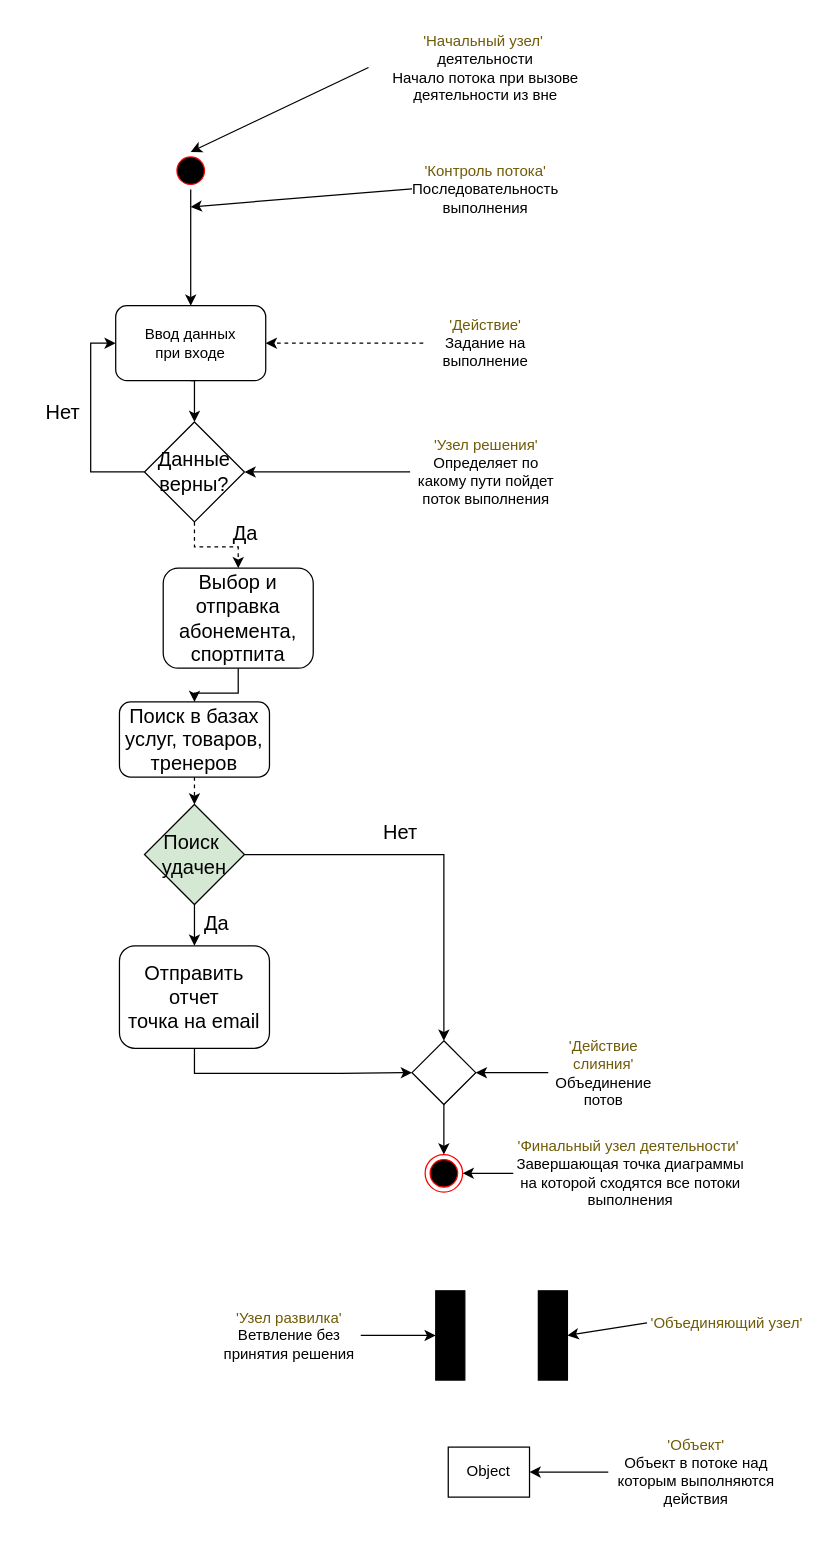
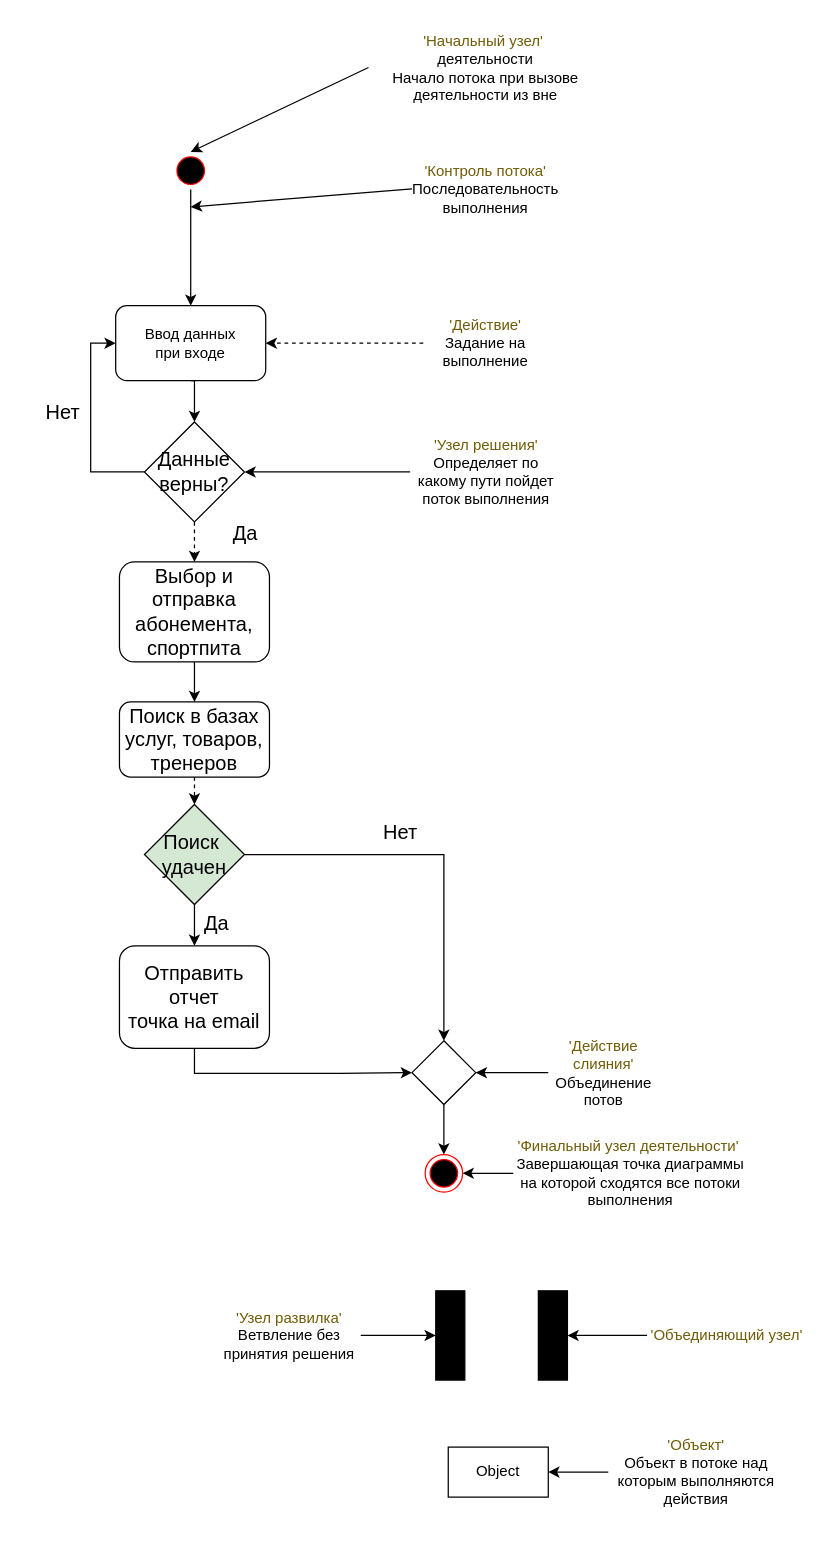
node "Выбор и отправка абонемента, спортпита": moved (238, 618) -> (194, 612)
node "'Объединяющий узел'": moved (727, 1323) -> (727, 1335)
node "Object": size 81x50 -> 100x50
